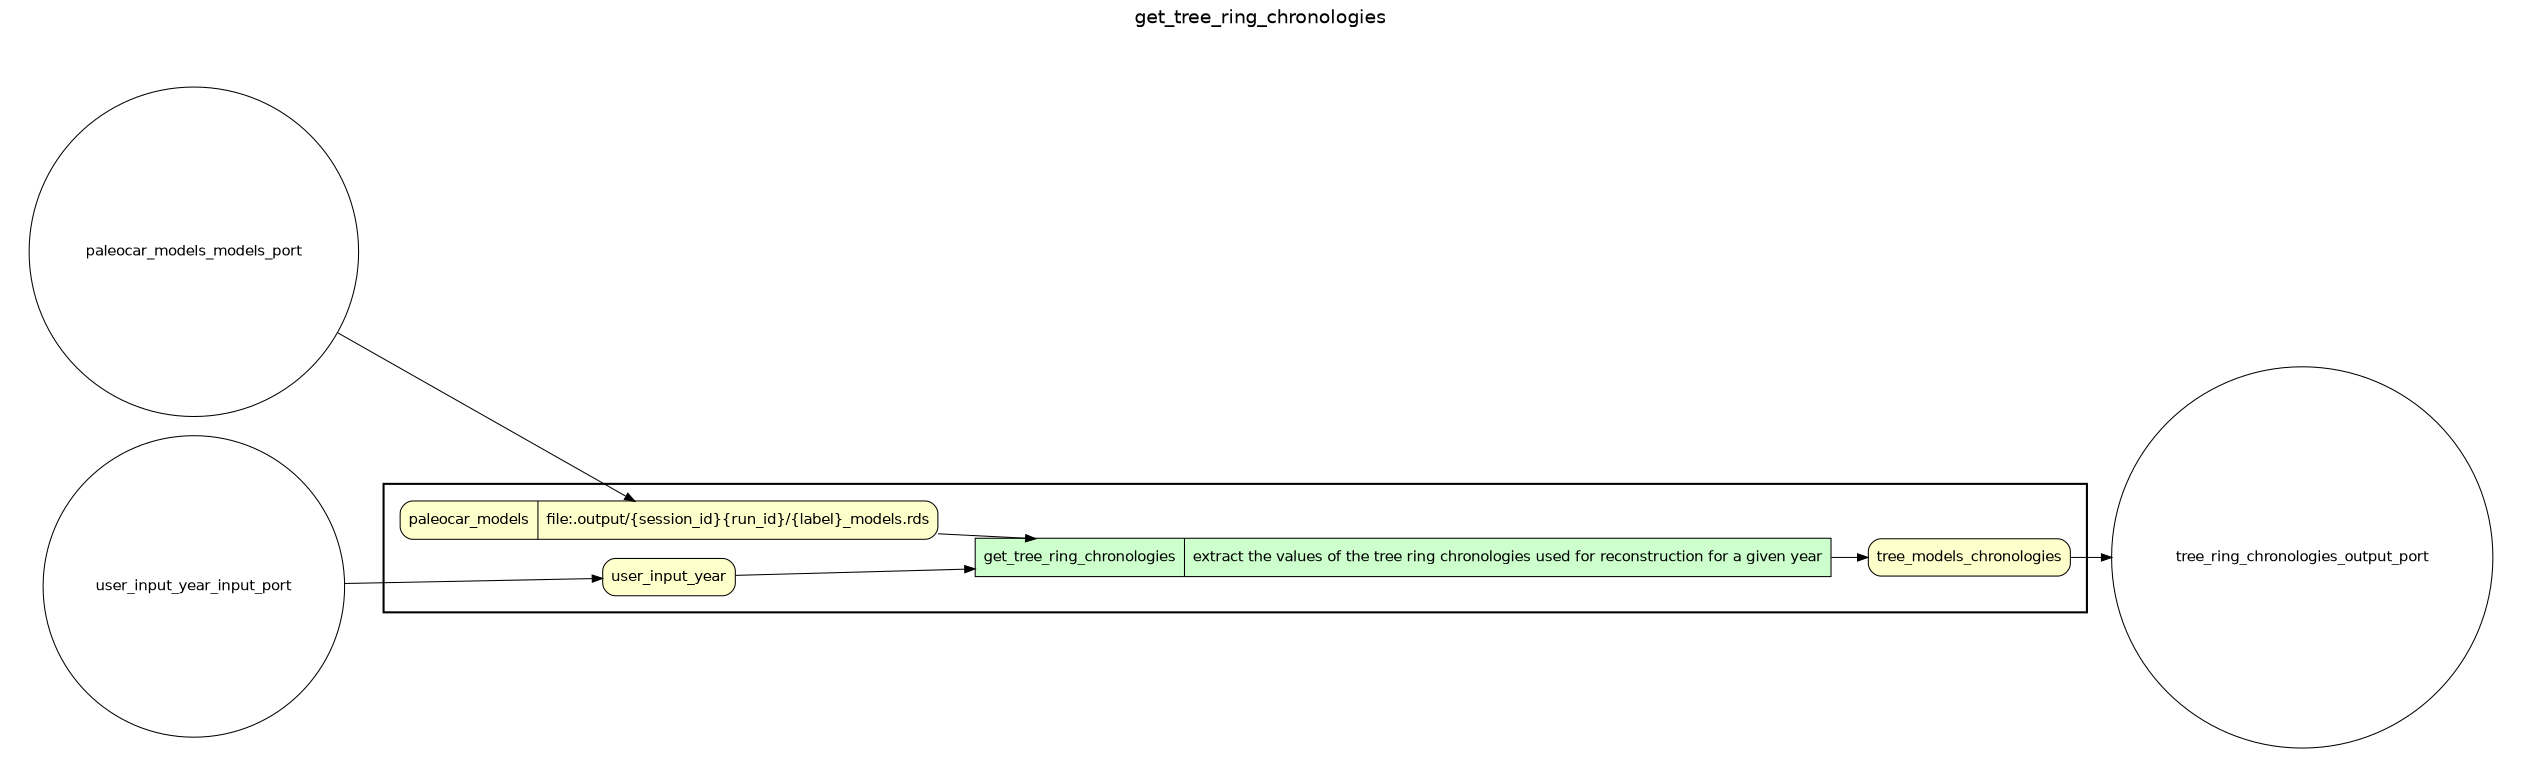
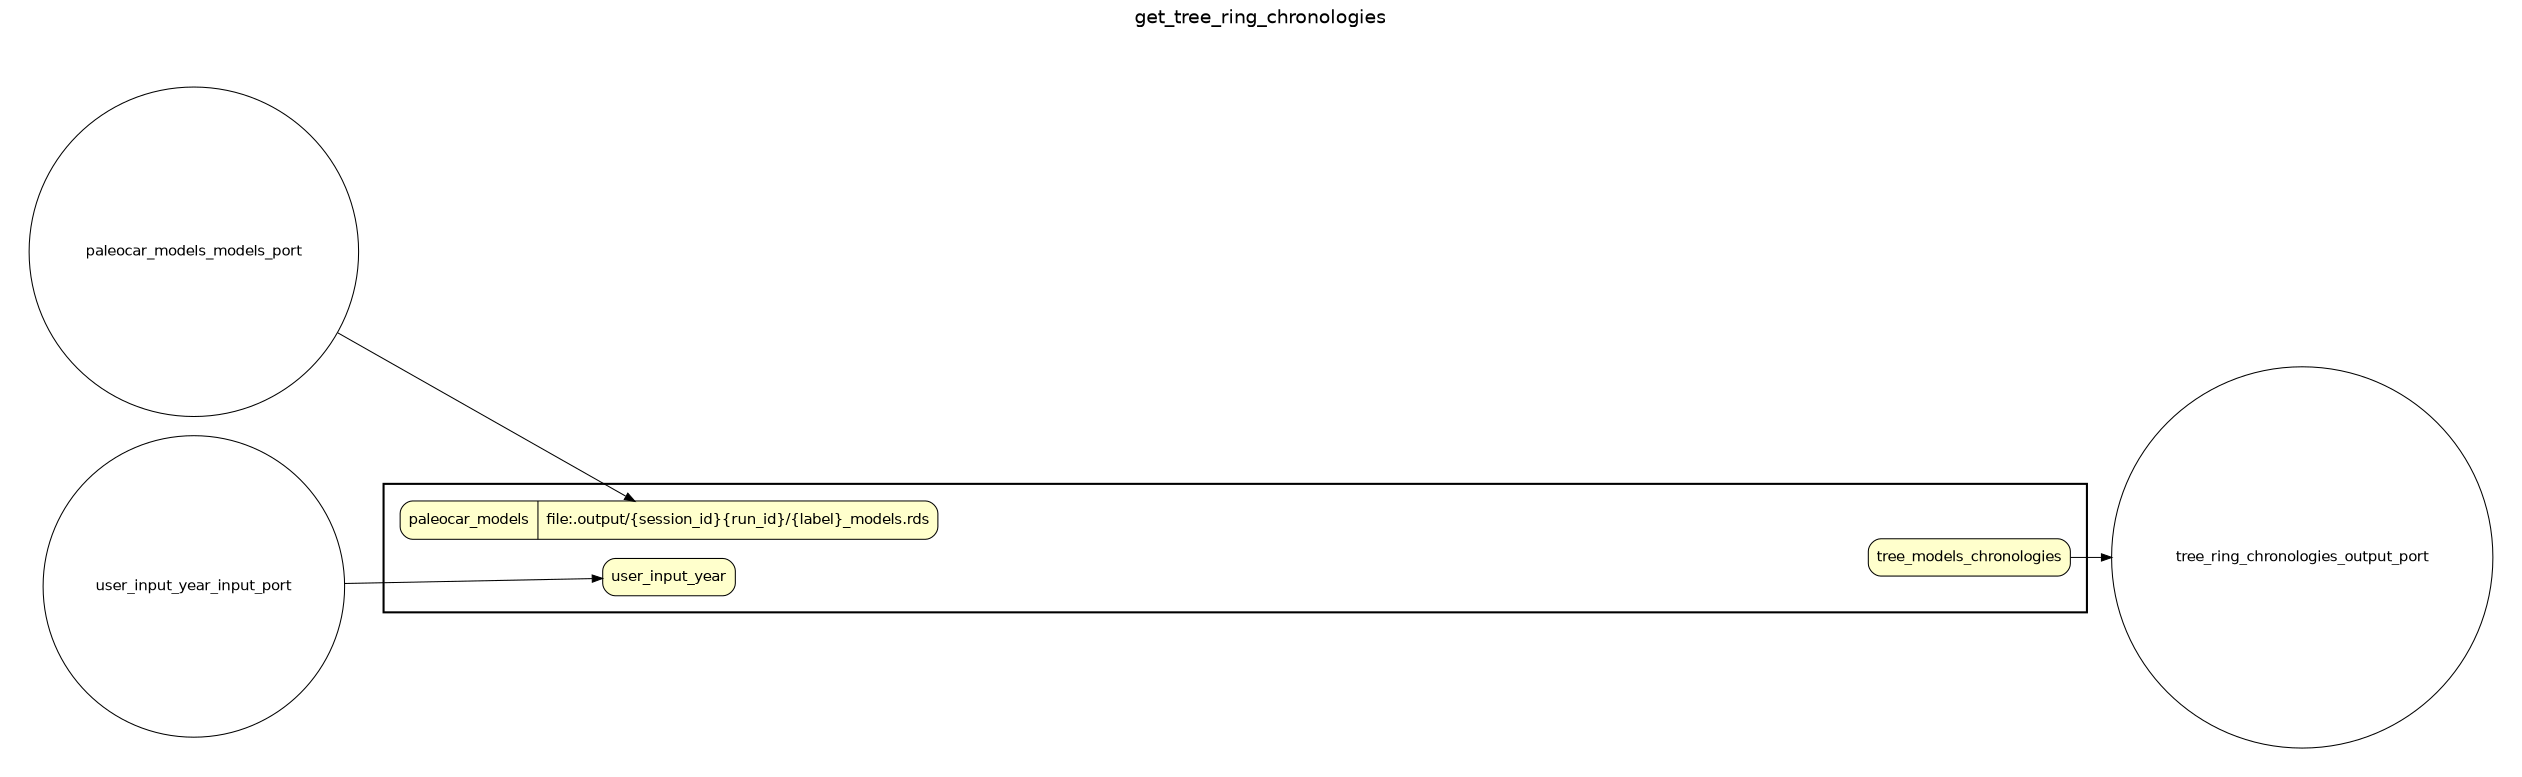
node "get_tree_ring_chronologies": removed
